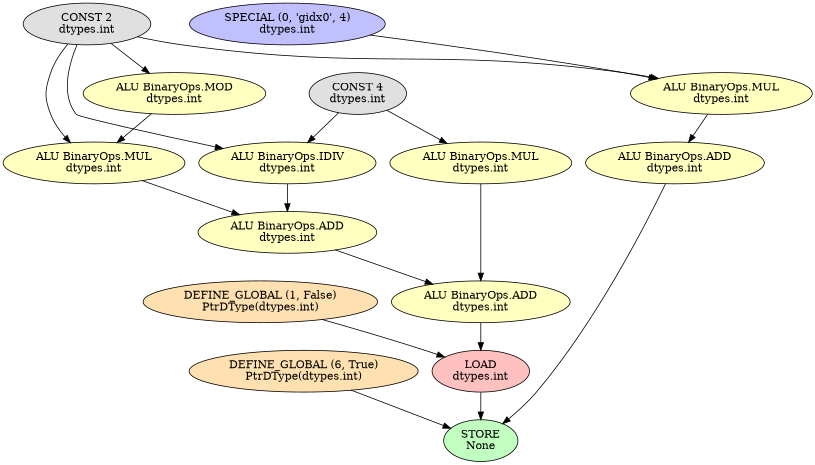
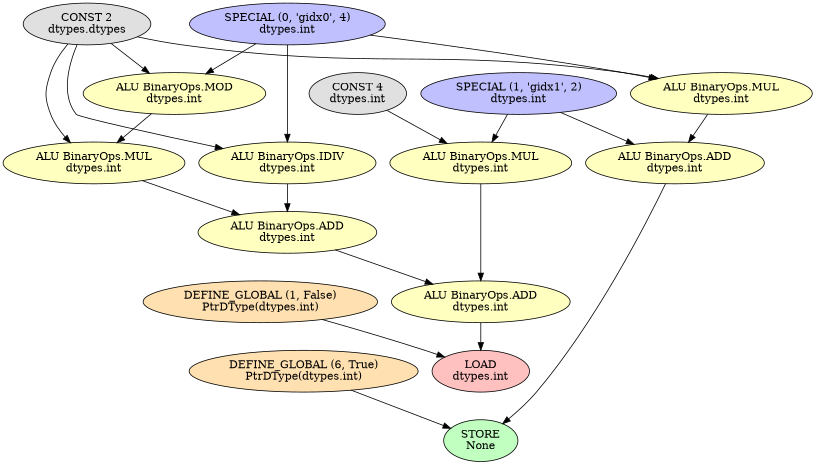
node "CONST 2 dtypes.int": label "CONST 2 dtypes.int" -> "CONST 2 dtypes.dtypes"
edge "SPECIAL (0, 'gidx0', 4) dtypes.int" -> "ALU BinaryOps.MOD dtypes.int": added
node "SPECIAL (1, 'gidx1', 2) dtypes.int": added
edge "CONST 4 dtypes.int" -> "ALU BinaryOps.IDIV dtypes.int": now "SPECIAL (0, 'gidx0', 4) dtypes.int" -> "ALU BinaryOps.IDIV dtypes.int"
edge "LOAD dtypes.int" -> "STORE None": removed
